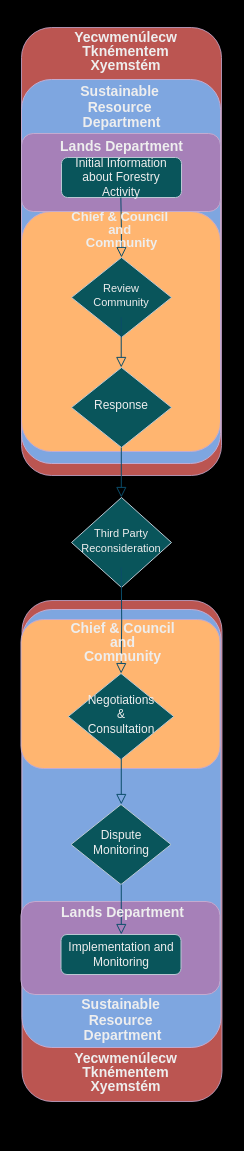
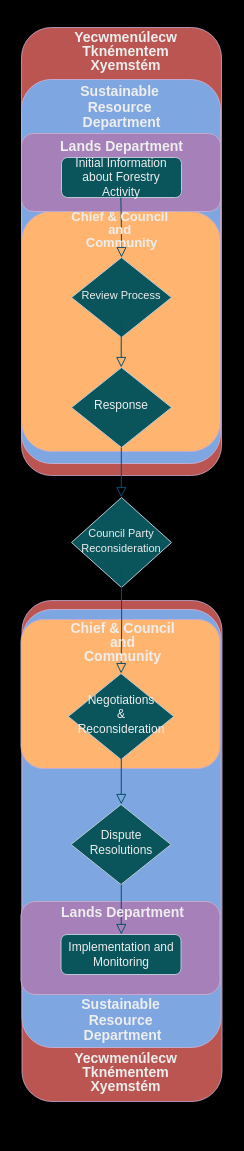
node "Review Community": label "Review Community" -> "Review Process"
node "Third Party Reconsideration": label "Third Party Reconsideration" -> "Council Party Reconsideration"
node "Negotiations & Consultation": label "Negotiations & Consultation" -> "Negotiations & Reconsideration"
node "Dispute Monitoring": label "Dispute Monitoring" -> "Dispute Resolutions"
